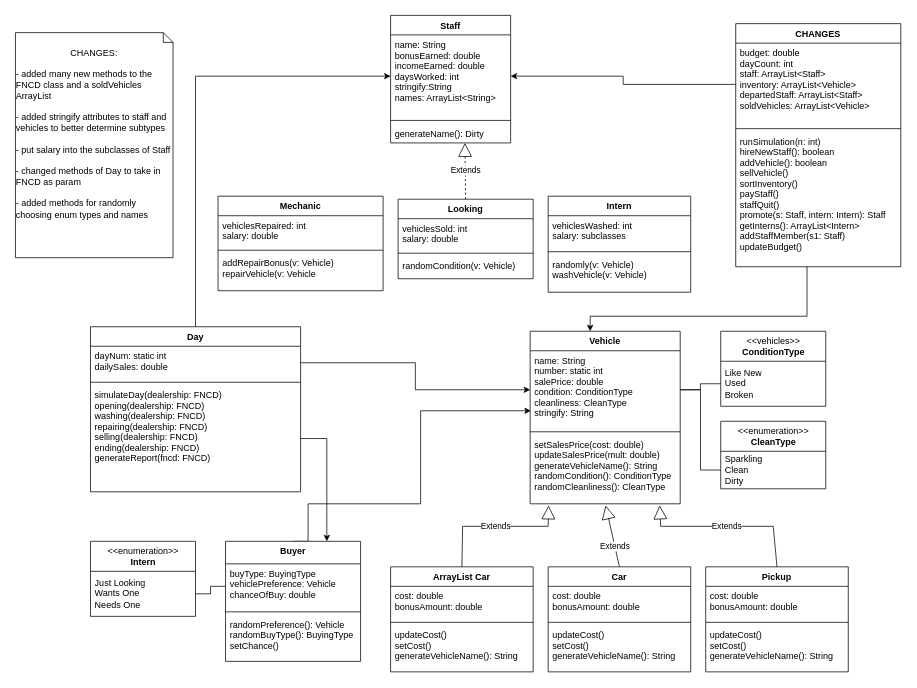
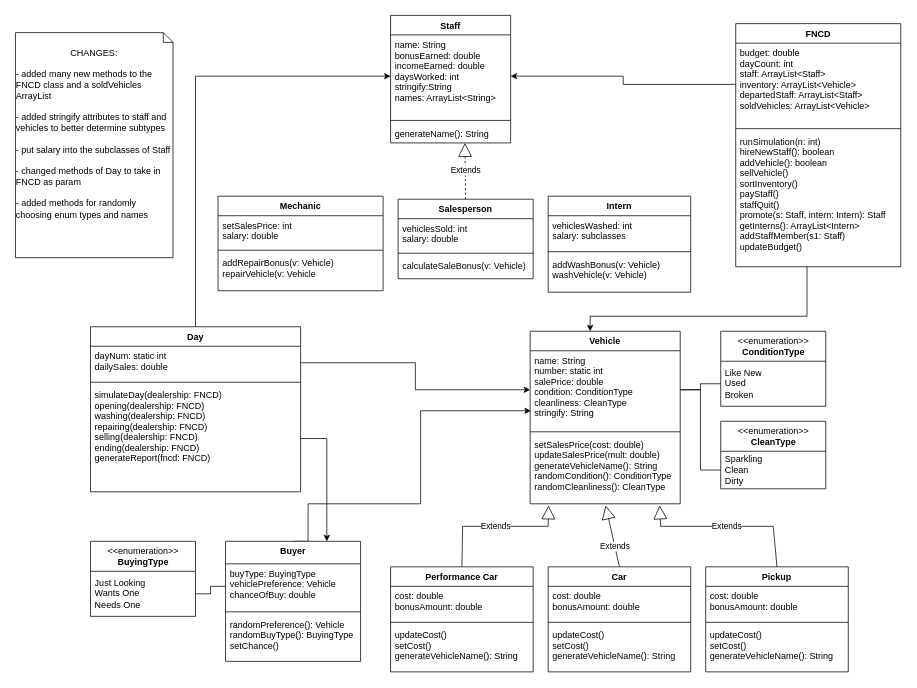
node "CHANGES": label "CHANGES" -> "FNCD"
node "generateName(): Dirty": label "generateName(): Dirty" -> "generateName(): String"
node "Looking": label "Looking" -> "Salesperson"
node "vehiclesRepaired: int salary: double": label "vehiclesRepaired: int salary: double" -> "setSalesPrice: int salary: double"
node "randomly(v: Vehicle) washVehicle(v: Vehicle)": label "randomly(v: Vehicle) washVehicle(v: Vehicle)" -> "addWashBonus(v: Vehicle) washVehicle(v: Vehicle)"
node "randomCondition(v: Vehicle)": label "randomCondition(v: Vehicle)" -> "calculateSaleBonus(v: Vehicle)"
node "<<vehicles>> ConditionType": label "<<vehicles>> ConditionType" -> "<<enumeration>> ConditionType"
node "<<enumeration>> Intern": label "<<enumeration>> Intern" -> "<<enumeration>> BuyingType"
node "ArrayList Car": label "ArrayList Car" -> "Performance Car"
